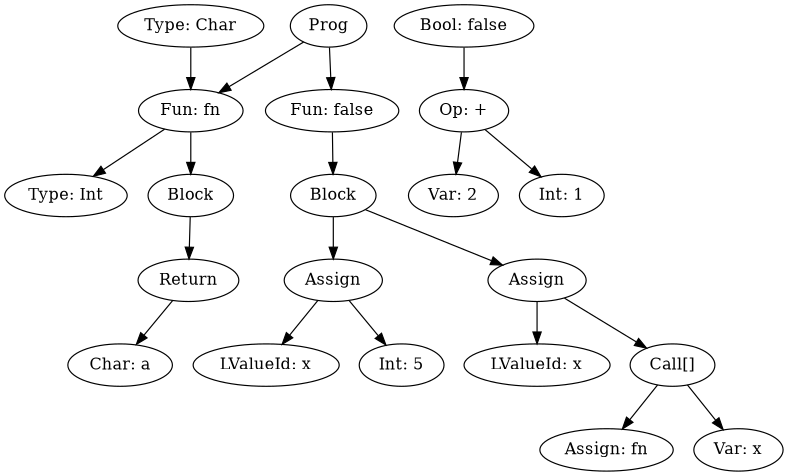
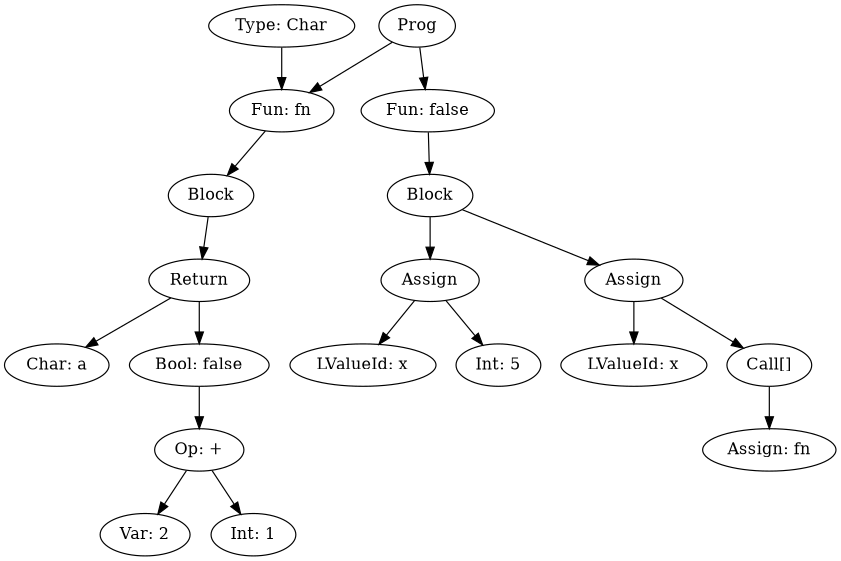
node "Type: Int": removed
edge "Return" -> "Bool: false": added
node "Var: x": removed
